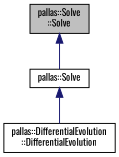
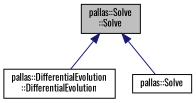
edge "pallas::DifferentialEvolution ::DifferentialEvolution" -> "pallas::Solve": now "pallas::DifferentialEvolution ::DifferentialEvolution" -> "pallas::Solve ::Solve"
